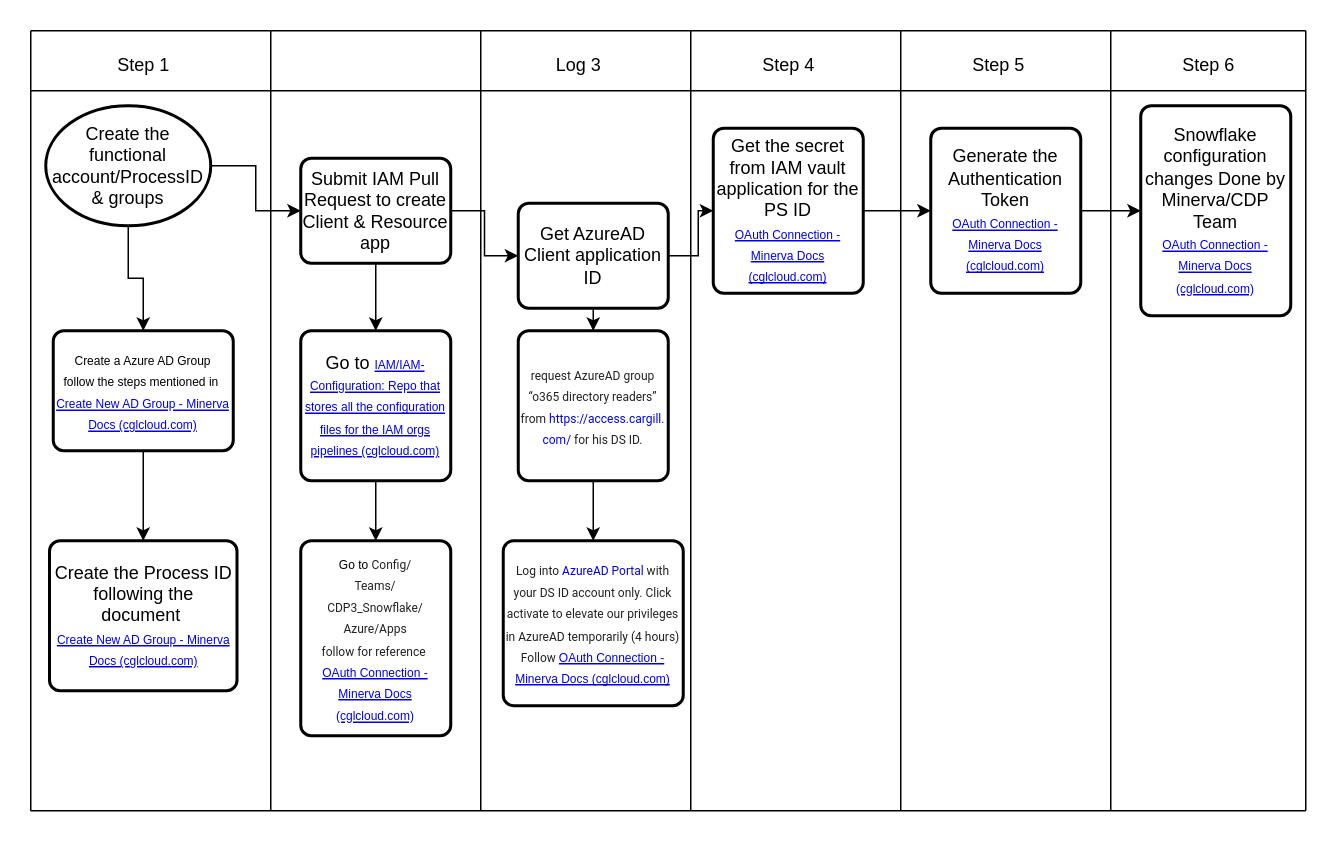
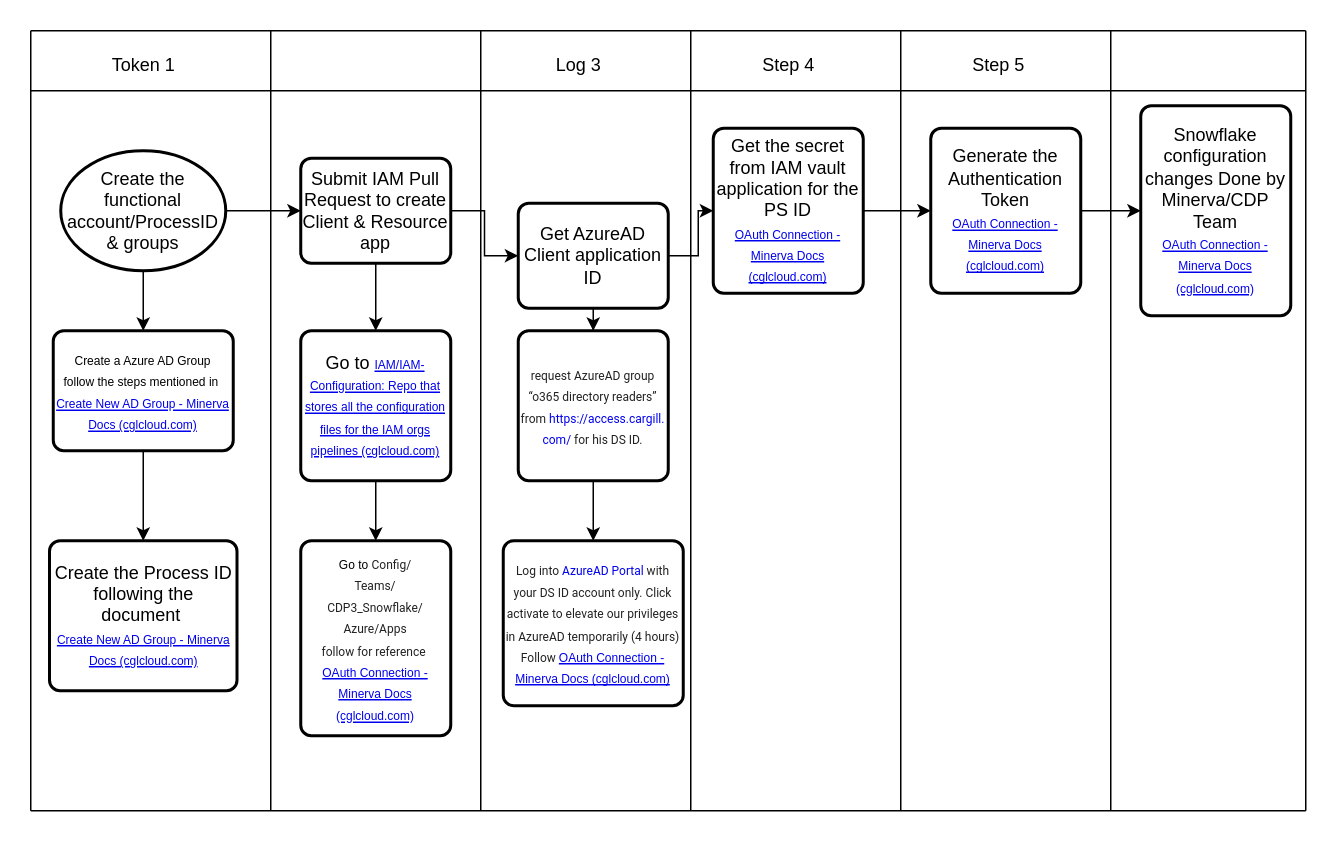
node "Step 1": label "Step 1" -> "Token 1"
node "Step 6": removed
node "Create the functional account/ProcessID & groups": moved (128, 166) -> (143, 211)
